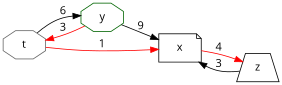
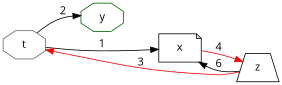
edge "t" -> "y": label "6" -> "2"
edge "y" -> "x": removed, label "9"
edge "y" -> "t": now "z" -> "t"
edge "t" -> "x": color red -> black
edge "z" -> "x": label "3" -> "6"
